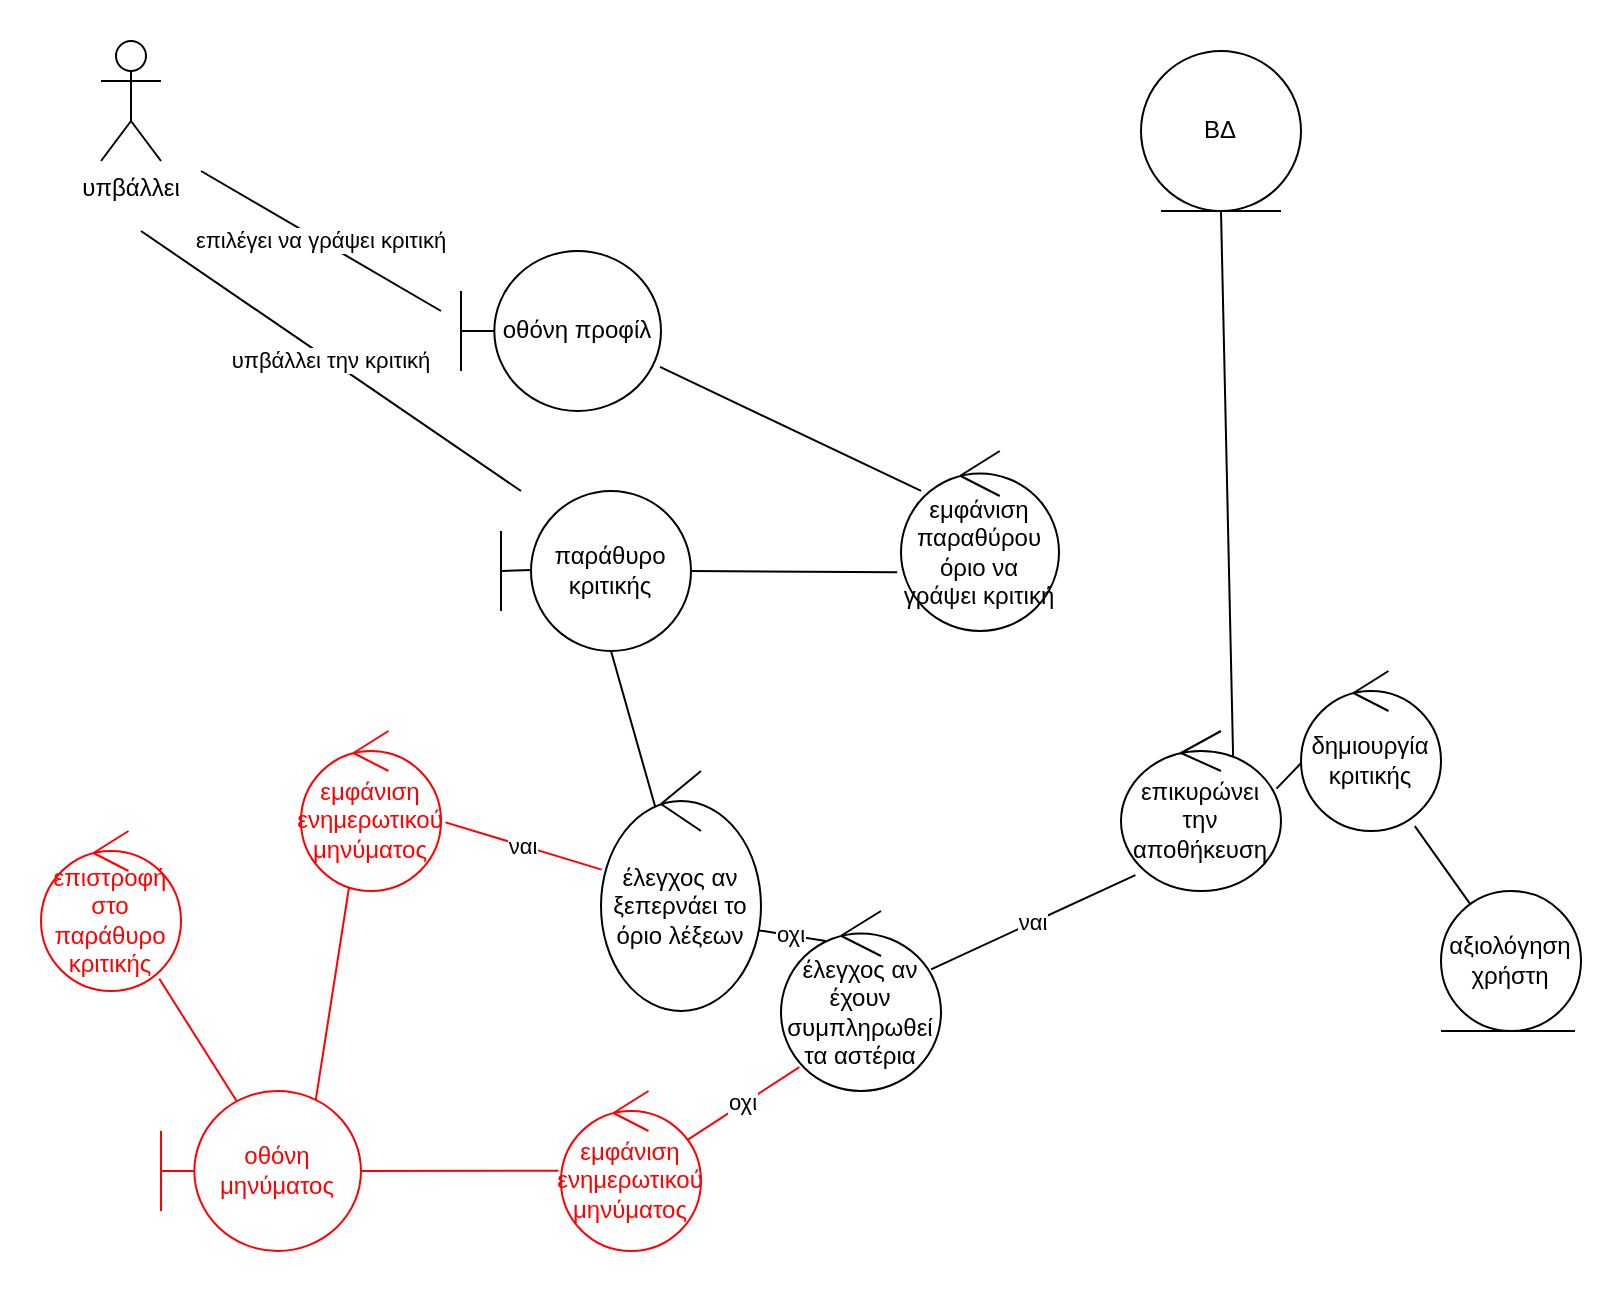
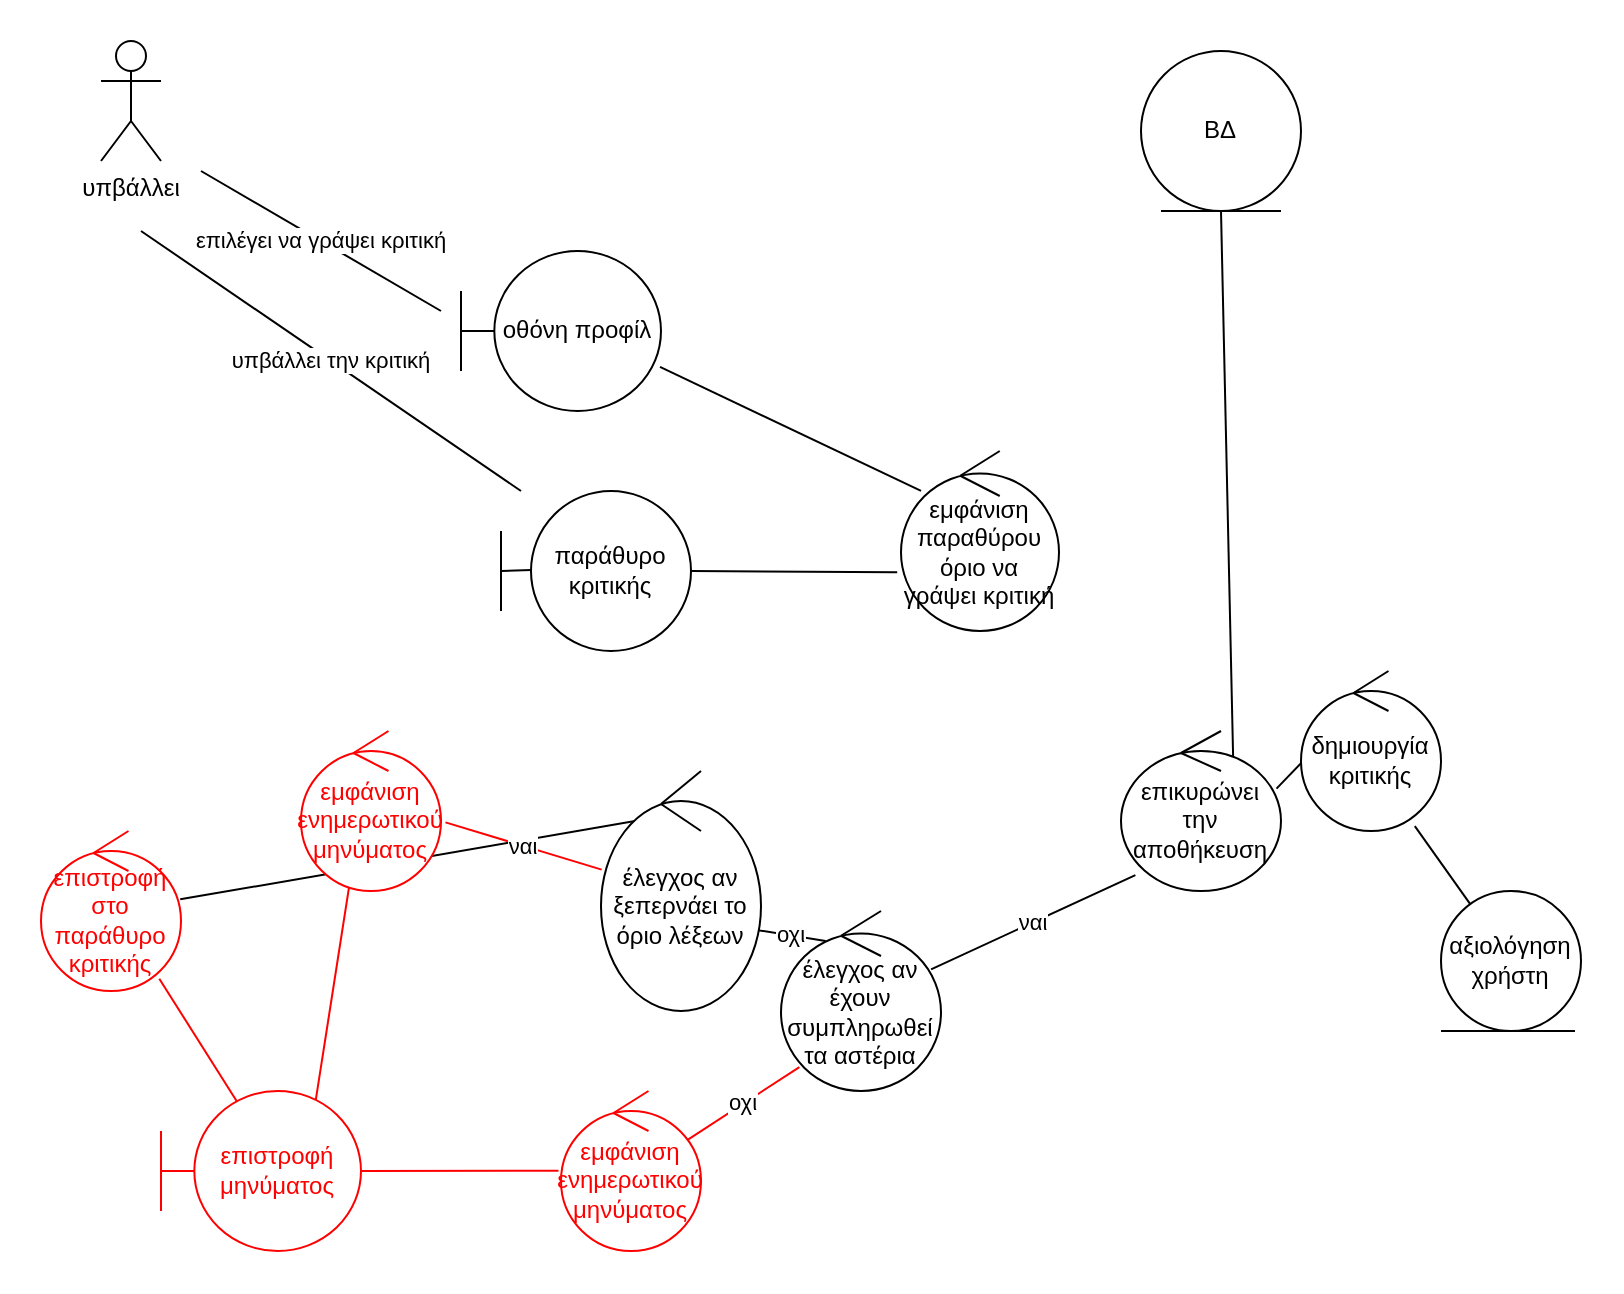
edge "παράθυρο κριτικής" -- "έλεγχος αν ξεπερνάει το όριο λέξεων": now "επιστροφή στο παράθυρο κριτικής" -- "έλεγχος αν ξεπερνάει το όριο λέξεων"
node "οθόνη μηνύματος": label "οθόνη μηνύματος" -> "επιστροφή μηνύματος"
